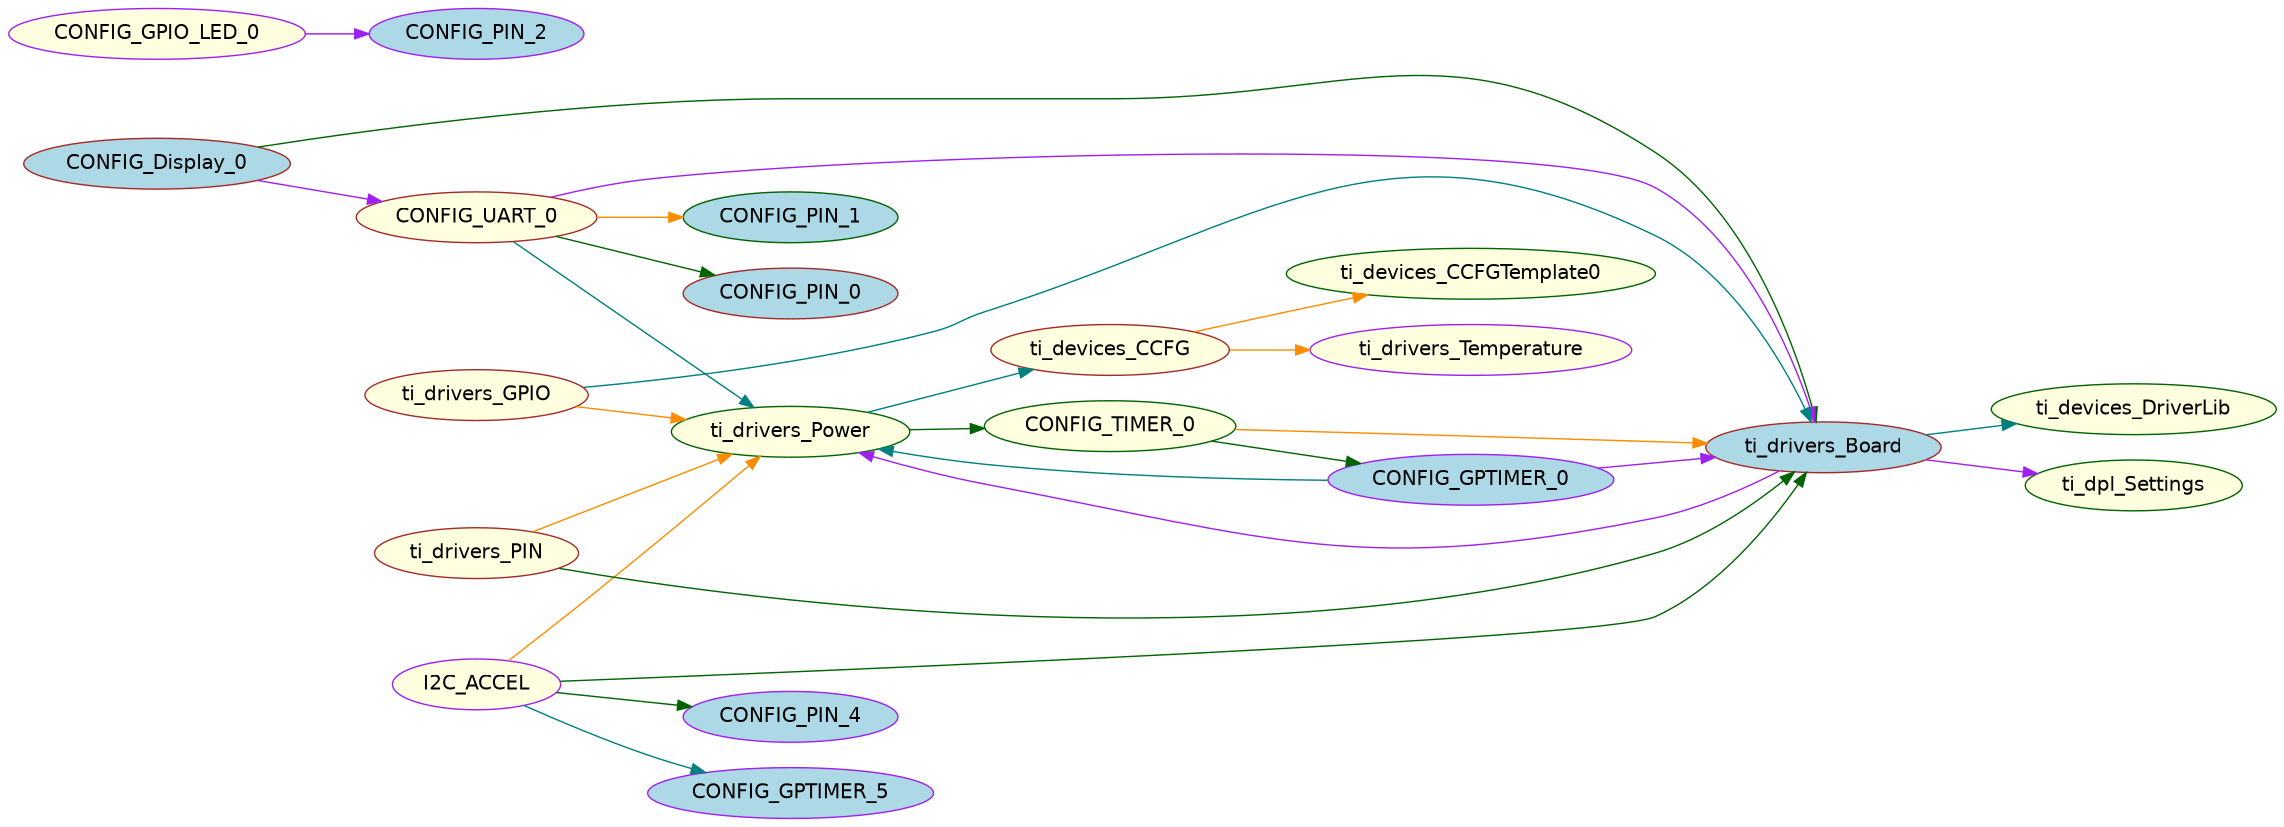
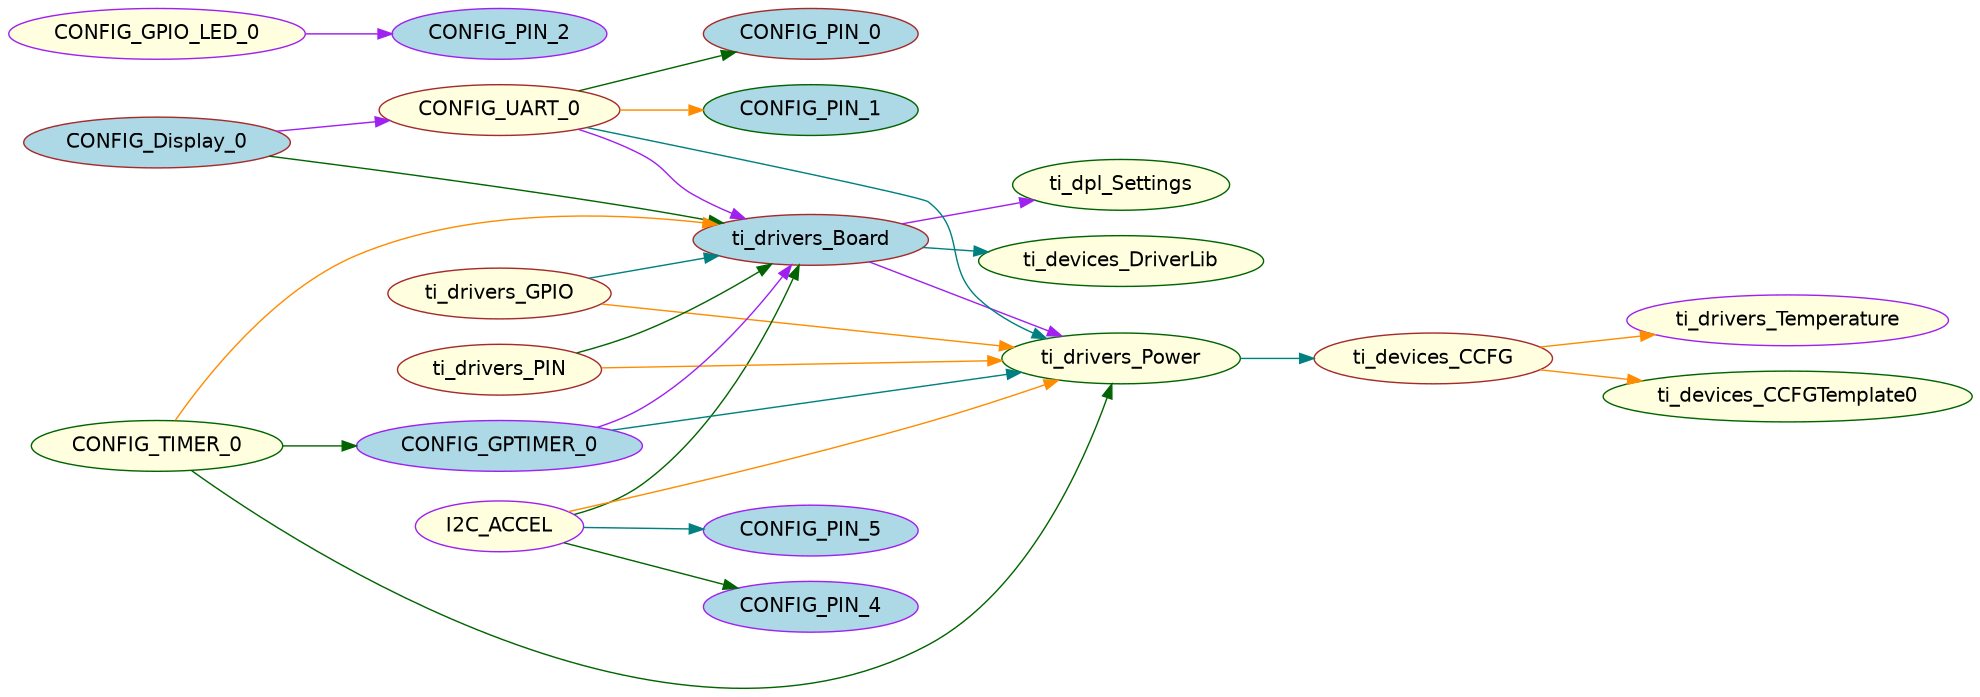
edge "ti_drivers_Power" -> "CONFIG_TIMER_0": reversed
node "CONFIG_GPTIMER_5": label "CONFIG_GPTIMER_5" -> "CONFIG_PIN_5"
